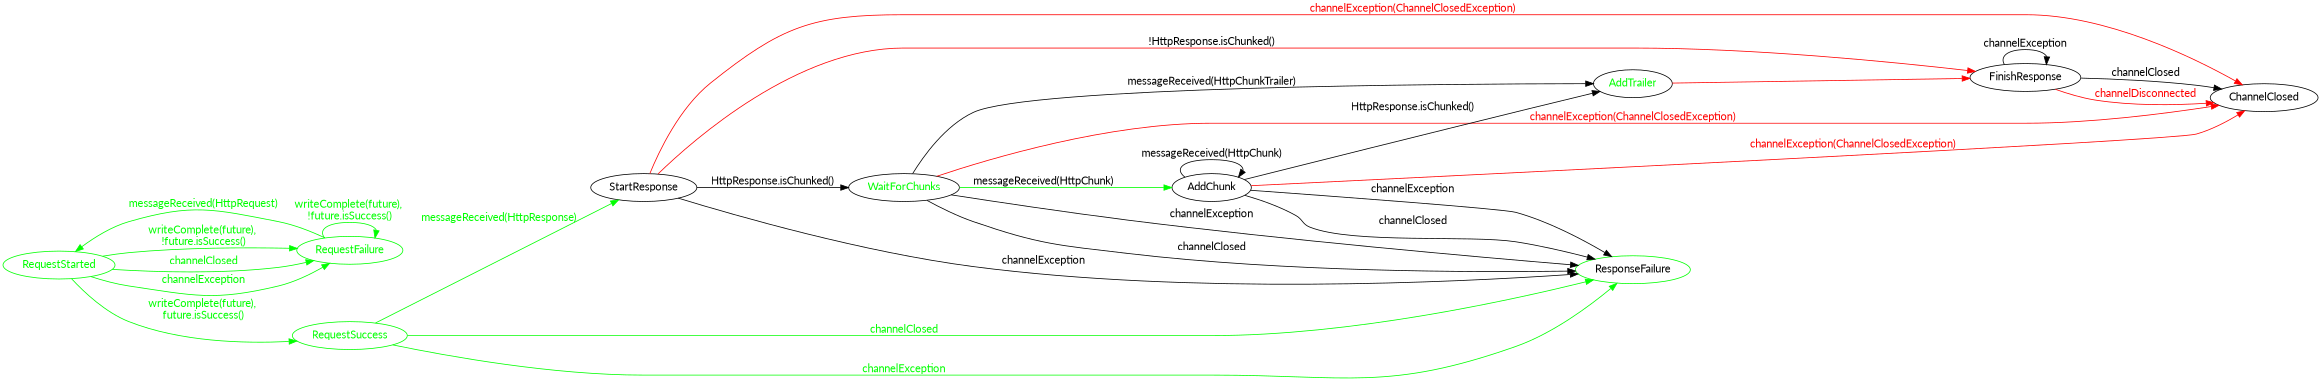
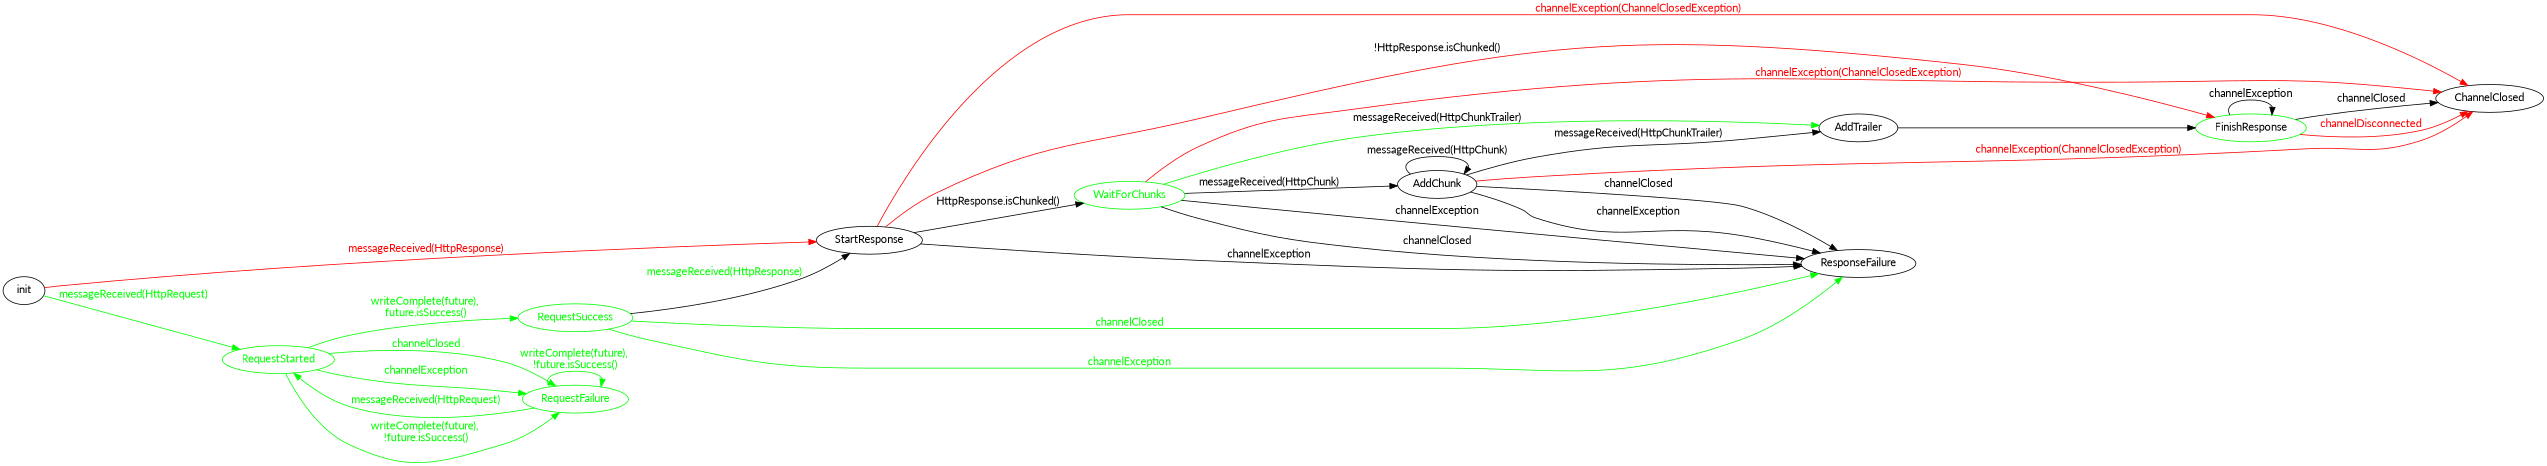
node "FinishResponse": color black -> green
edge "AddTrailer" -> "FinishResponse": color red -> black
node "AddTrailer": fontcolor green -> black
edge "WaitForChunks" -> "AddTrailer": color black -> green
edge "AddChunk" -> "AddTrailer": label "HttpResponse.isChunked()" -> "messageReceived(HttpChunkTrailer)"
node "WaitForChunks": color black -> green
edge "WaitForChunks" -> "AddChunk": color green -> black
edge "RequestSuccess" -> "StartResponse": color green -> black
node "ResponseFailure": color green -> black
node "init": added
